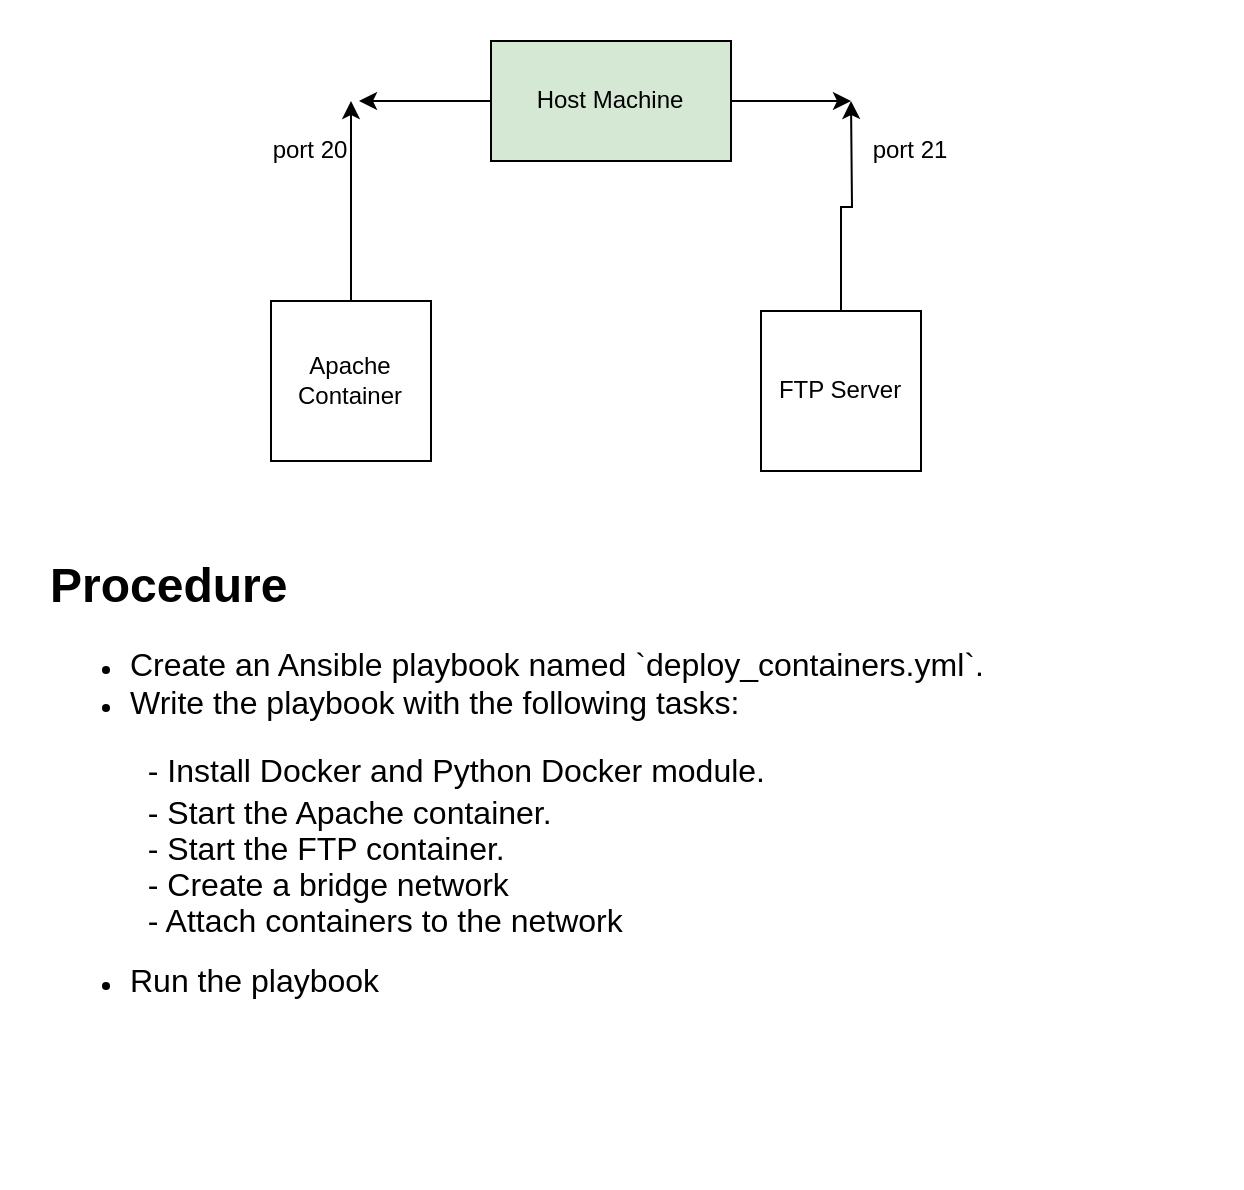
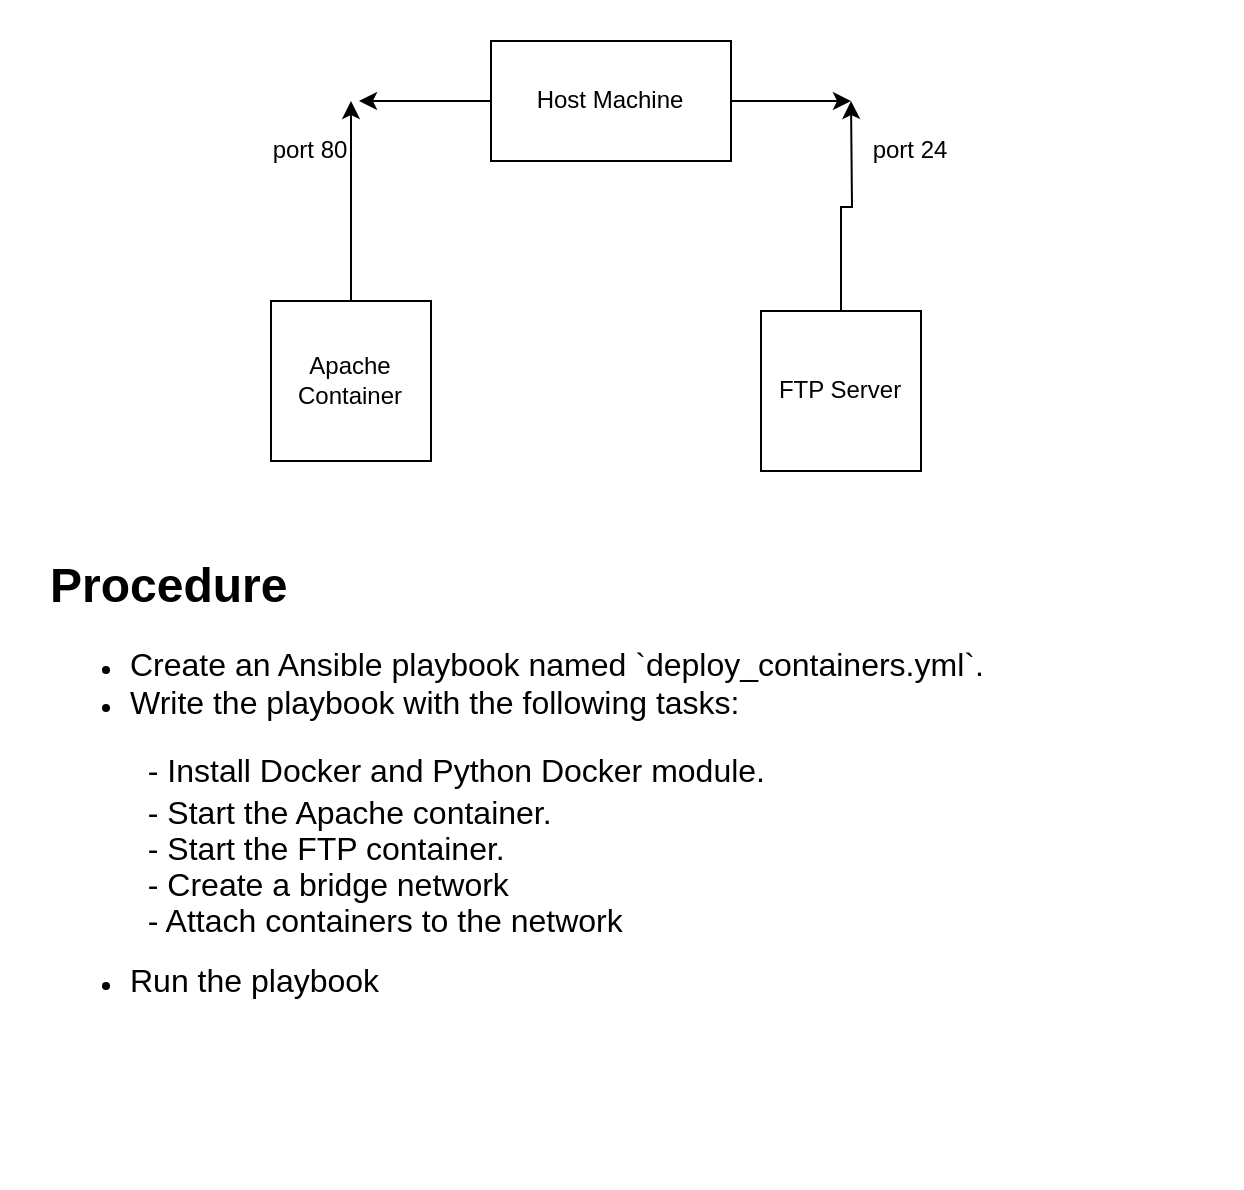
node "Host Machine": fillcolor #d5e8d4 -> #ffffff
node "port 20": label "port 20" -> "port 80"
node "port 21": label "port 21" -> "port 24"
